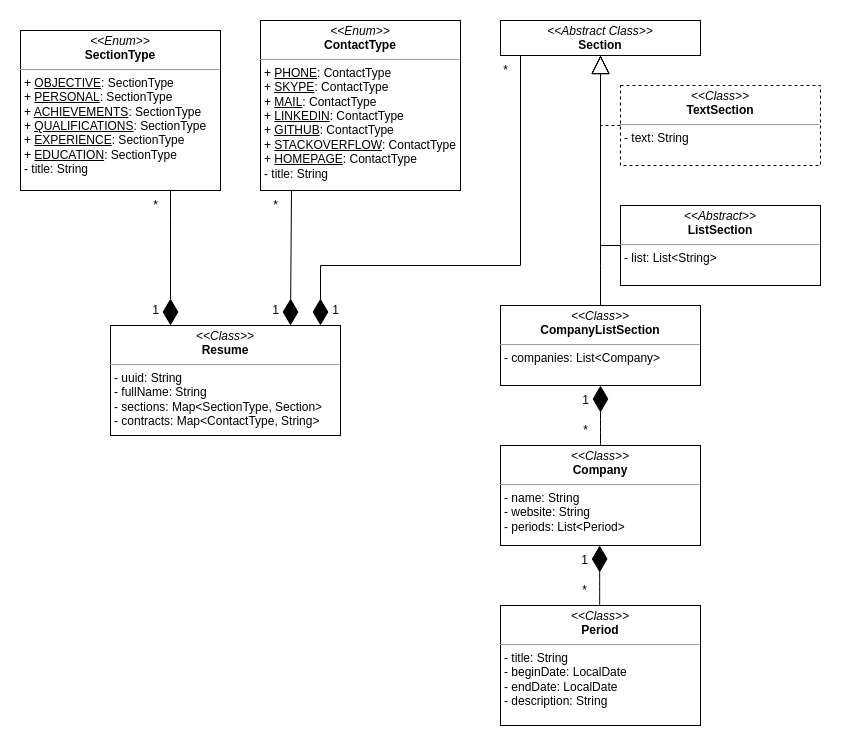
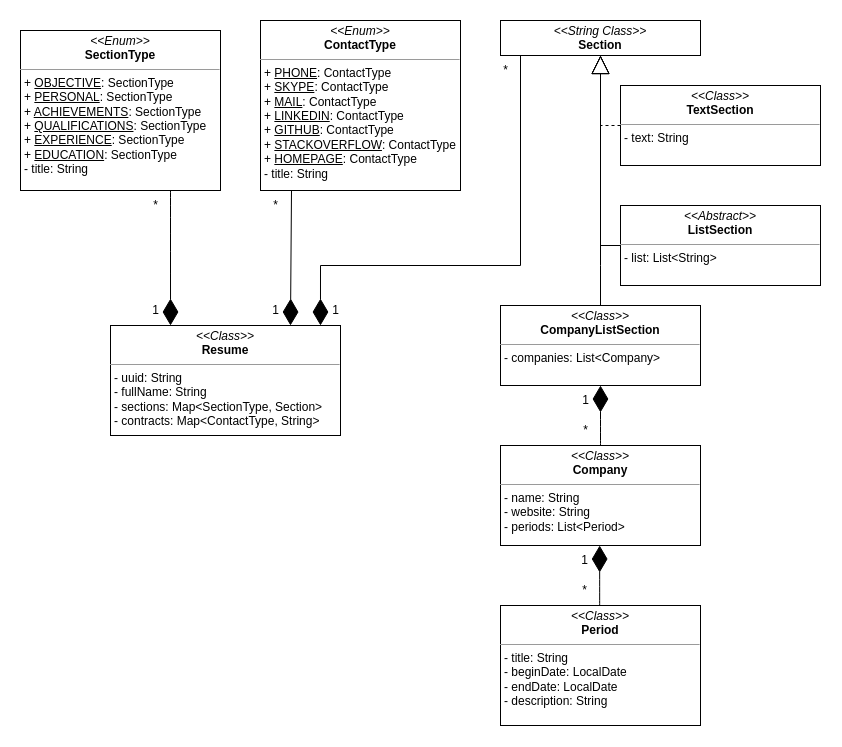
node "<<Abstract Class>> Section": label "<<Abstract Class>> Section" -> "<<String Class>> Section"
node "<<Class>> TextSection - text: String": style dashed -> solid
